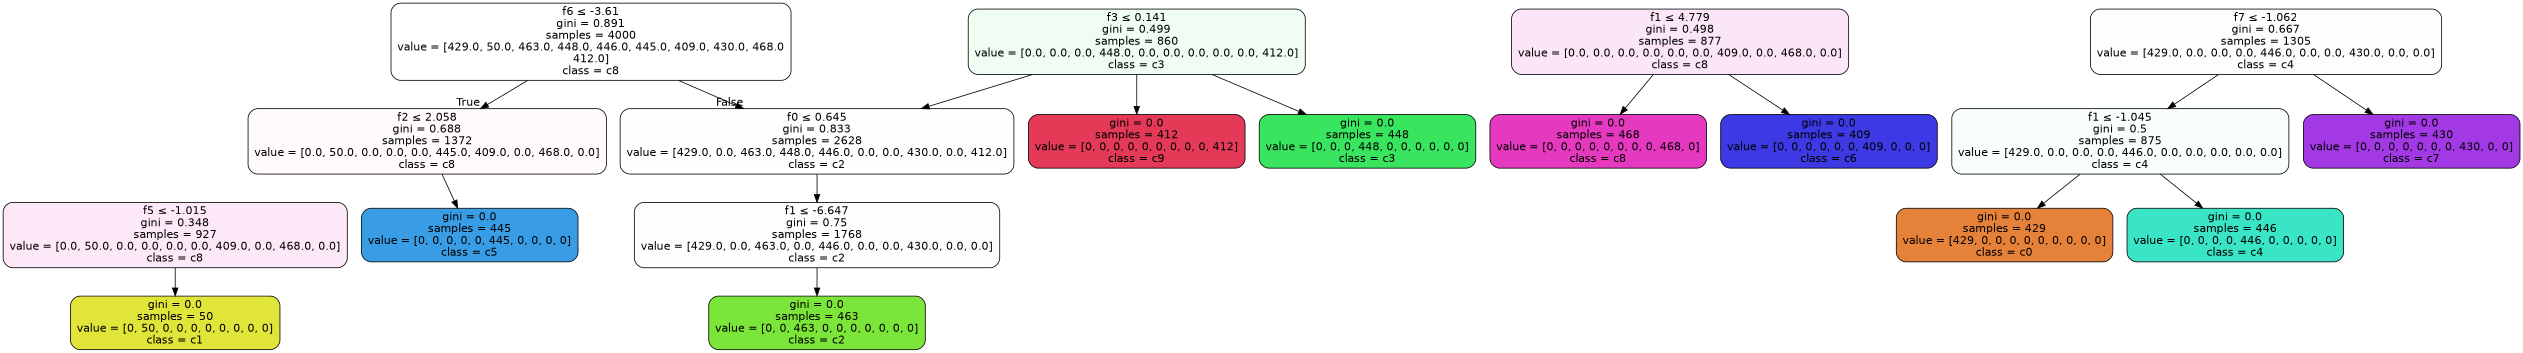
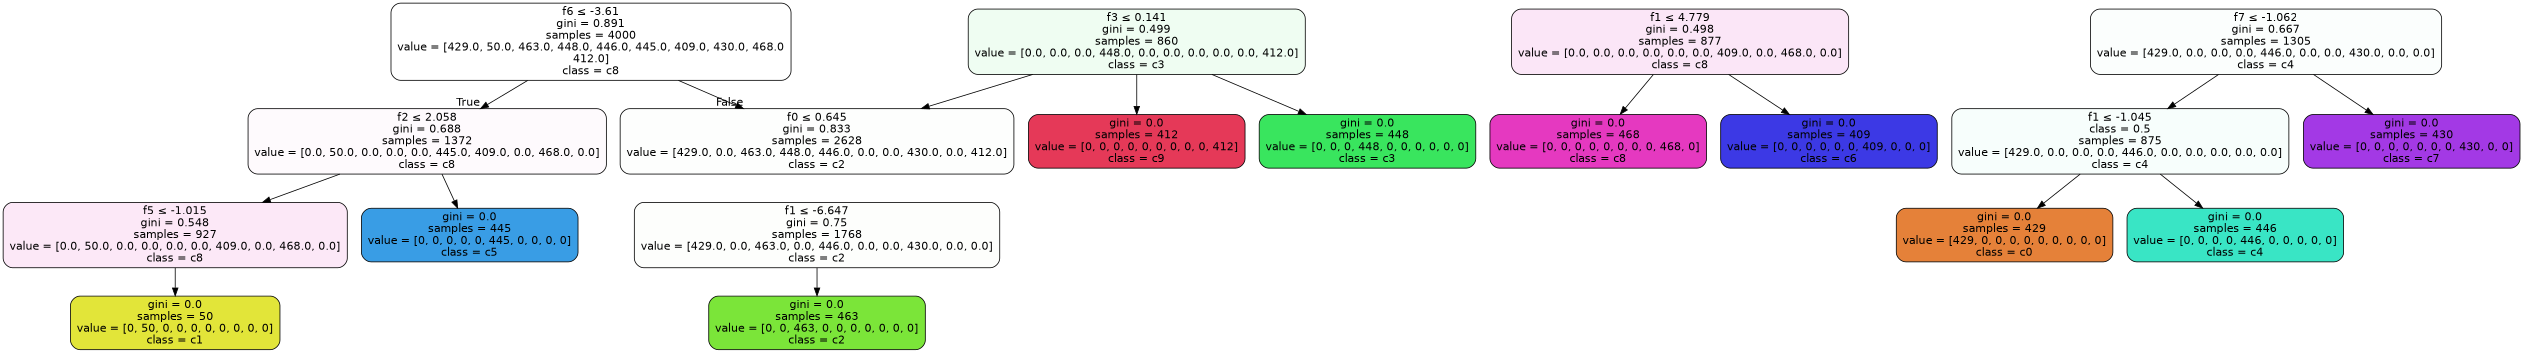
node "f1 ≤ -1.045": text "gini = 0.5" -> "class = 0.5"
edge "f0 ≤ 0.645" -> "f1 ≤ -6.647": removed
edge "f2 ≤ 2.058" -> "f5 ≤ -1.015": added
node "f5 ≤ -1.015": text "gini = 0.348" -> "gini = 0.548"
